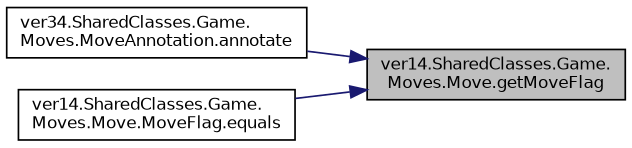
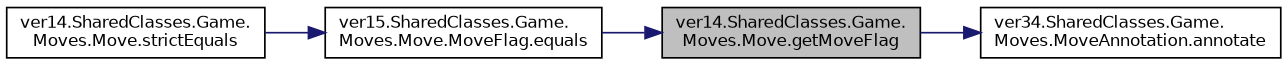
node "ver14.SharedClasses.Game. Moves.Move.strictEquals": added
edge "ver34.SharedClasses.Game. Moves.MoveAnnotation.annotate" -> "ver14.SharedClasses.Game. Moves.Move.getMoveFlag": reversed
node "ver14.SharedClasses.Game. Moves.Move.MoveFlag.equals": label "ver14.SharedClasses.Game. Moves.Move.MoveFlag.equals" -> "ver15.SharedClasses.Game. Moves.Move.MoveFlag.equals"
